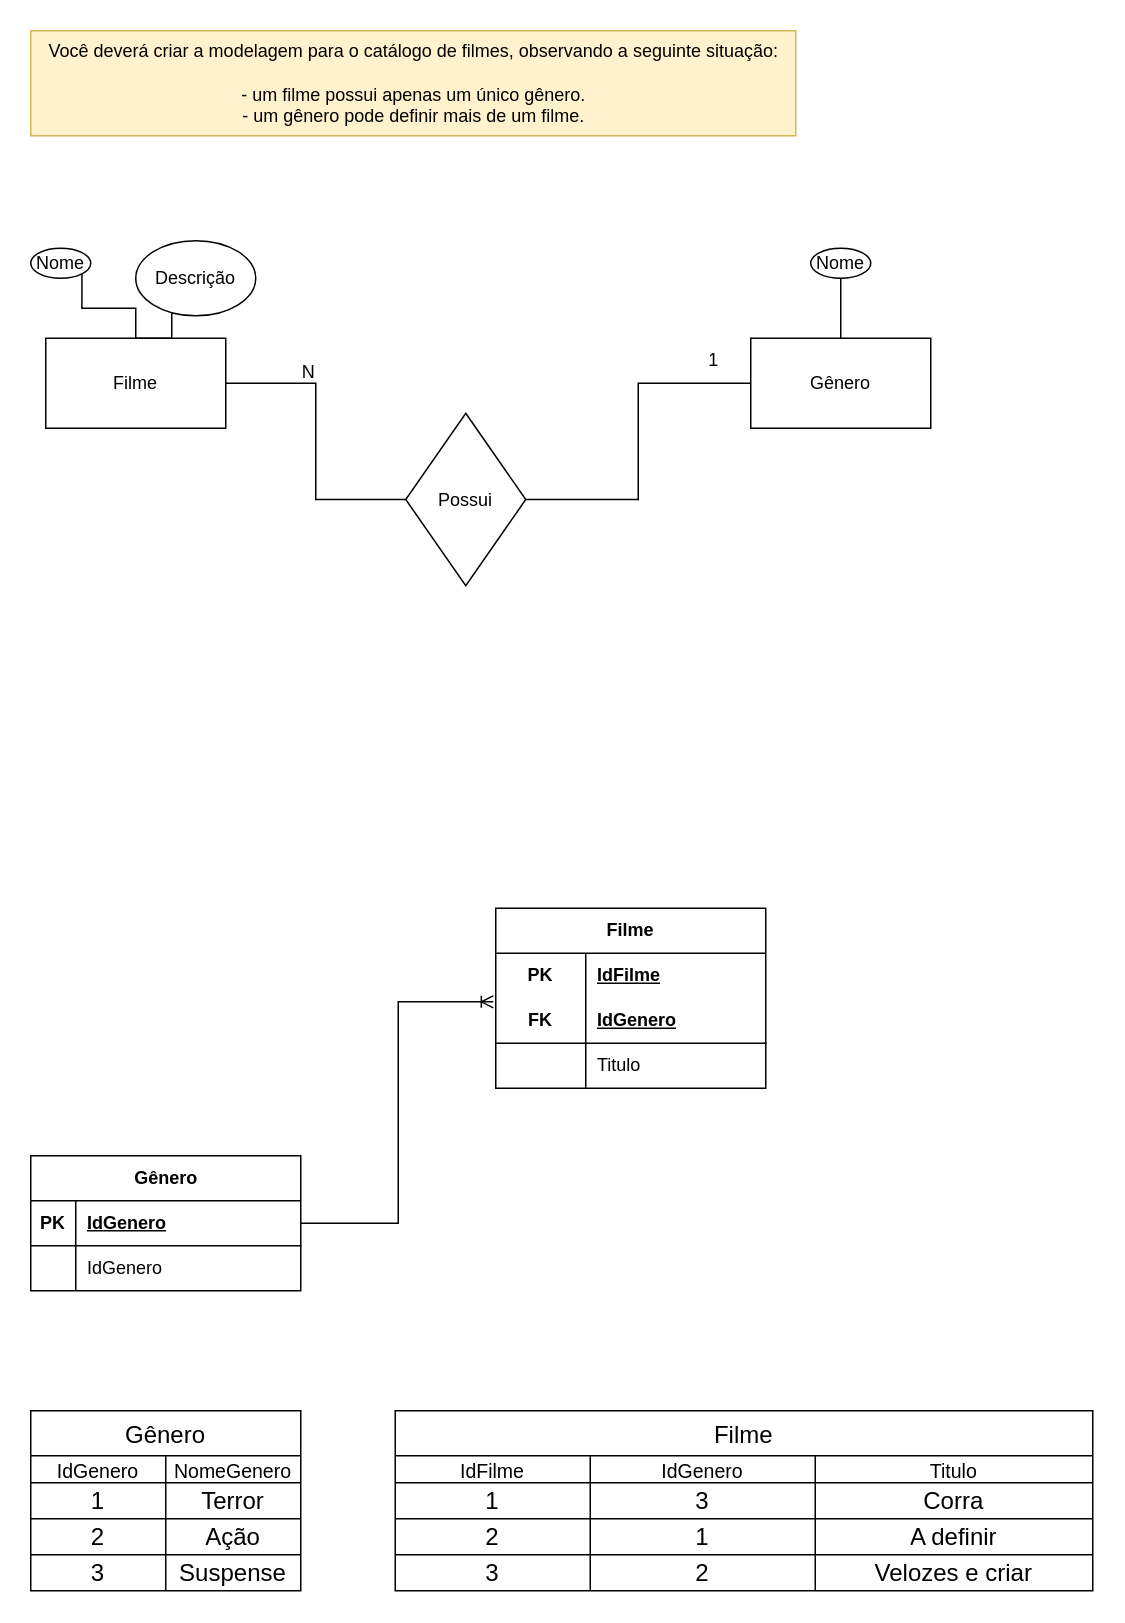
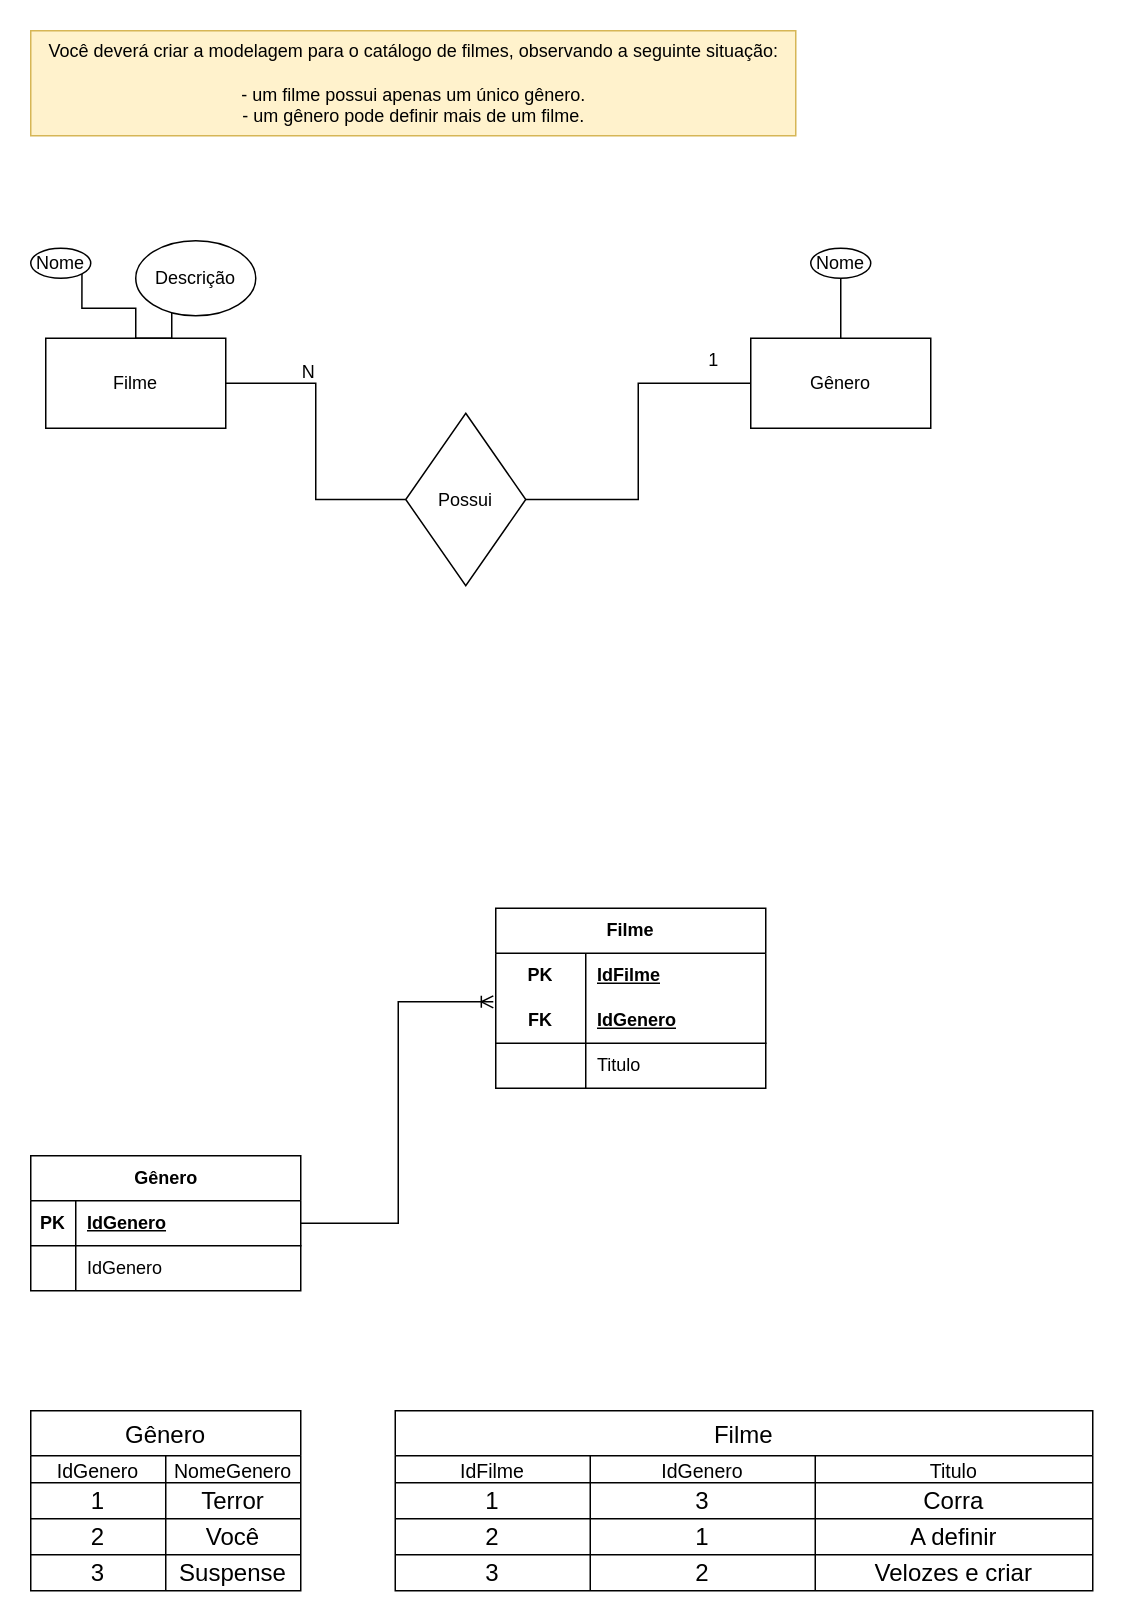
node "Ação": label "Ação" -> "Você"
